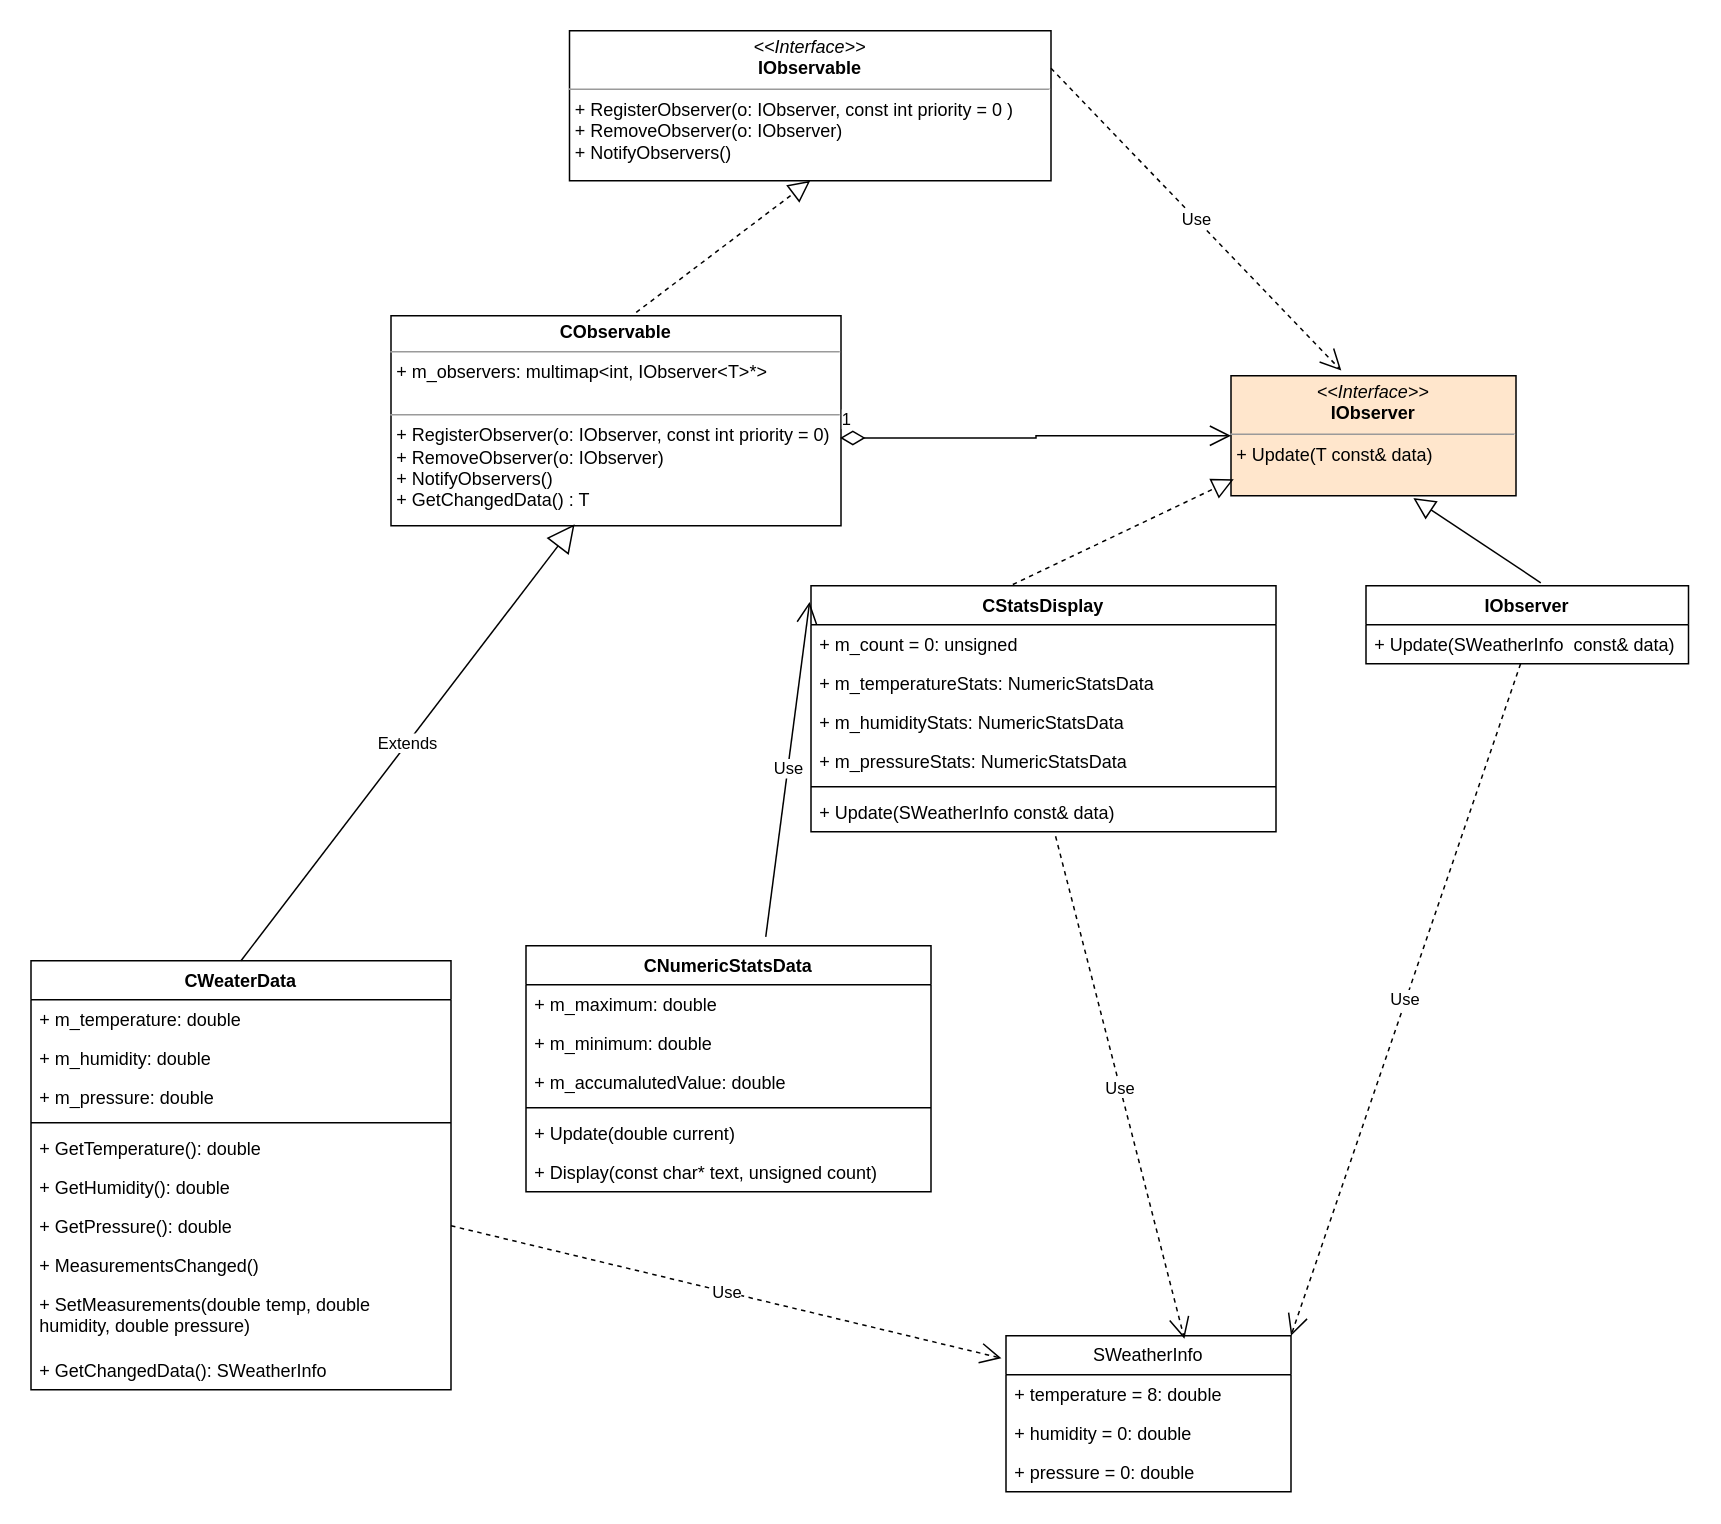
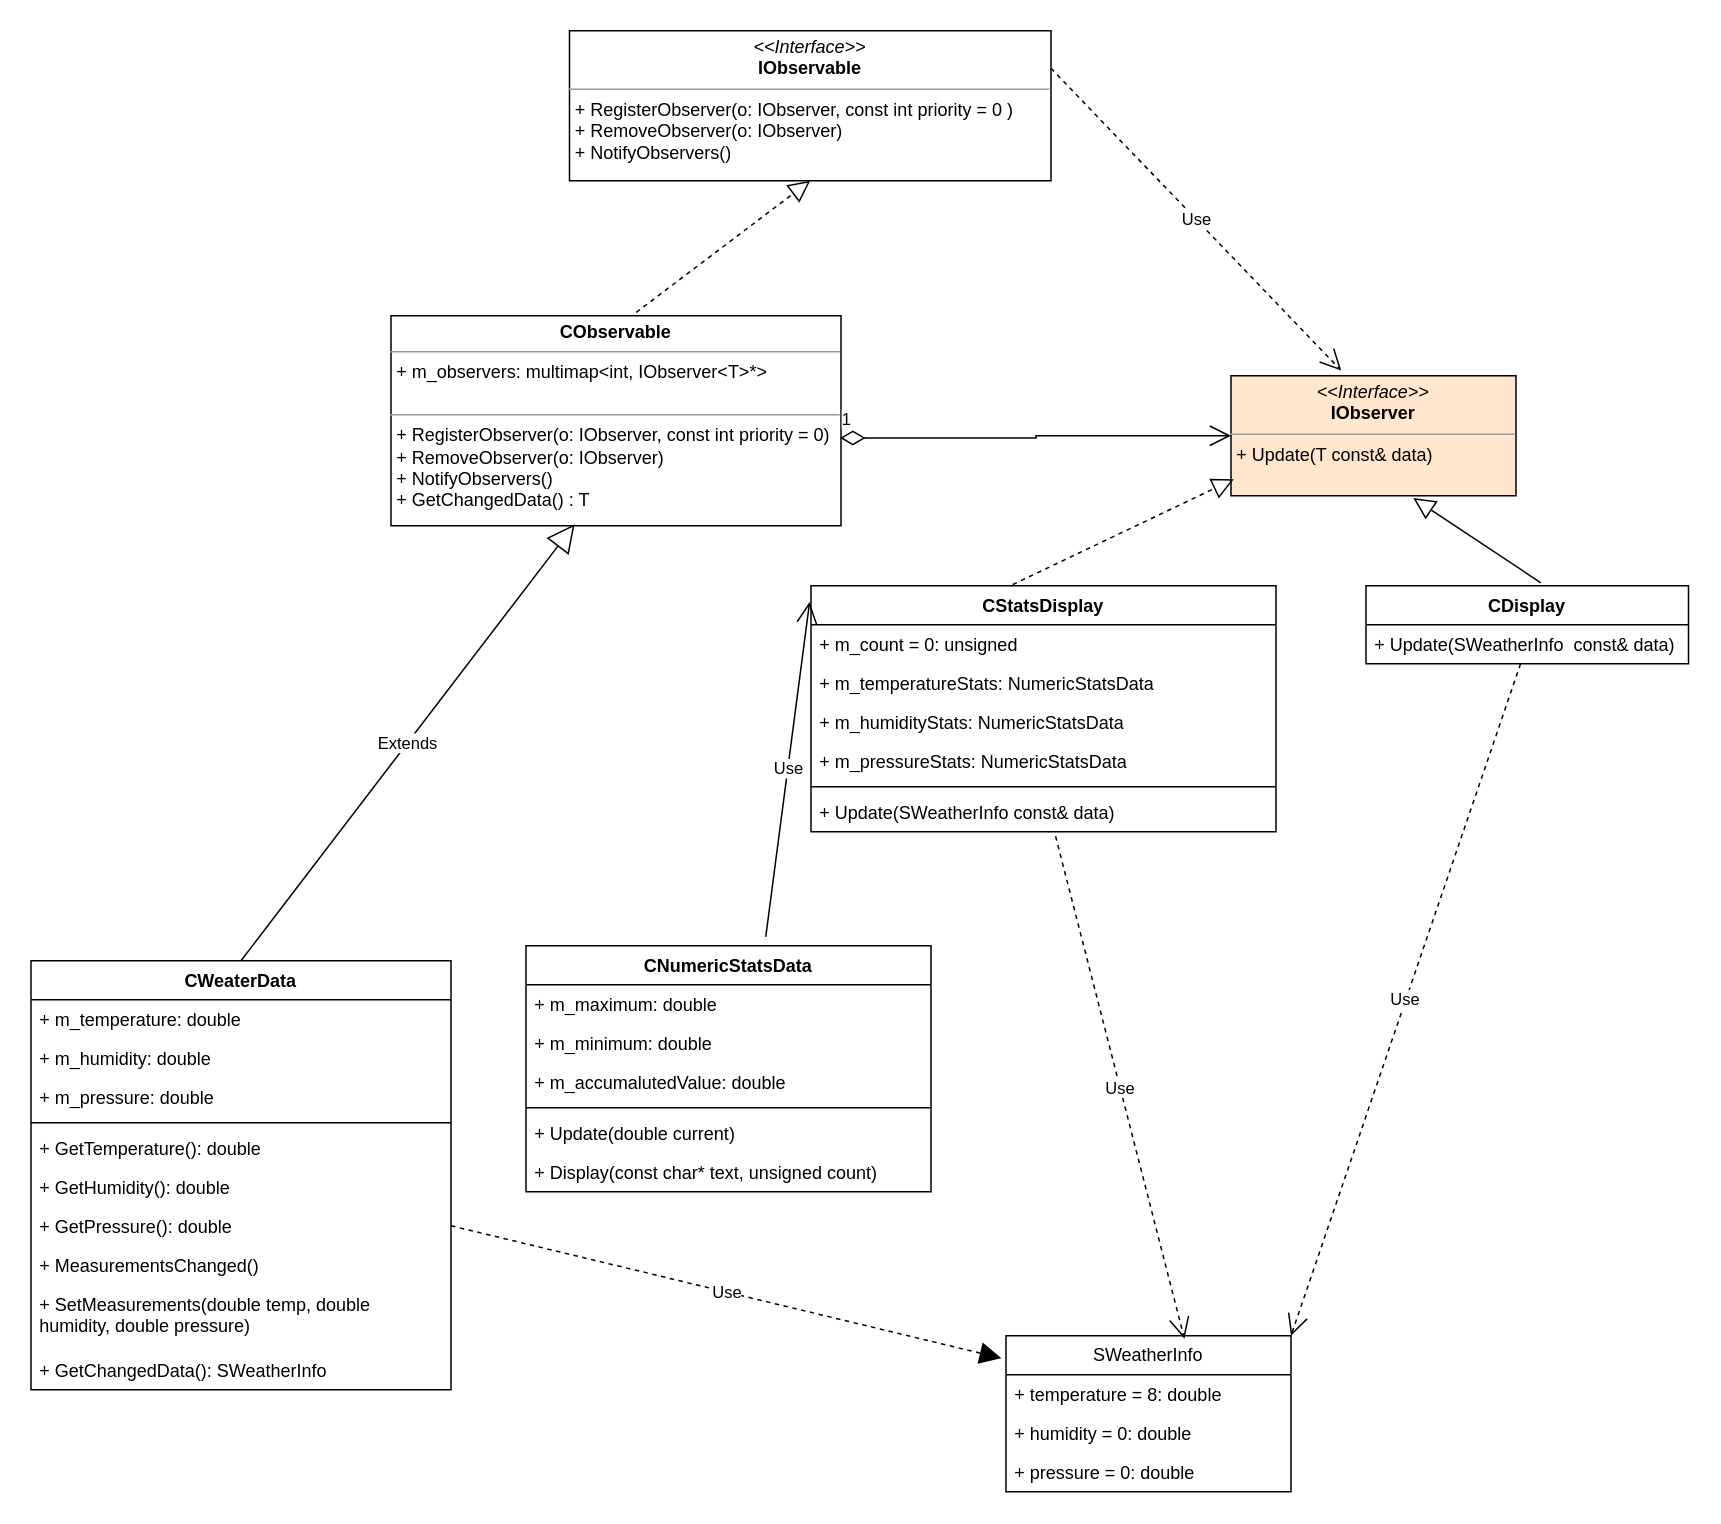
node "IObserver": label "IObserver" -> "CDisplay"
edge "CWeaterData" -> "SWeatherInfo": arrowhead open -> block
